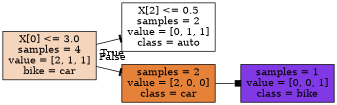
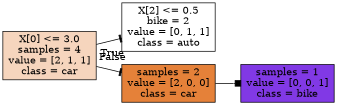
node "X[2] <= 0.5 samples = 2 value = [0, 1, 1] class = auto": label "X[2] <= 0.5 samples = 2 value = [0, 1, 1] class = auto" -> "X[2] <= 0.5 bike = 2 value = [0, 1, 1] class = auto"
node "X[0] <= 3.0 samples = 4 value = [2, 1, 1] bike = car": label "X[0] <= 3.0 samples = 4 value = [2, 1, 1] bike = car" -> "X[0] <= 3.0 samples = 4 value = [2, 1, 1] class = car"
